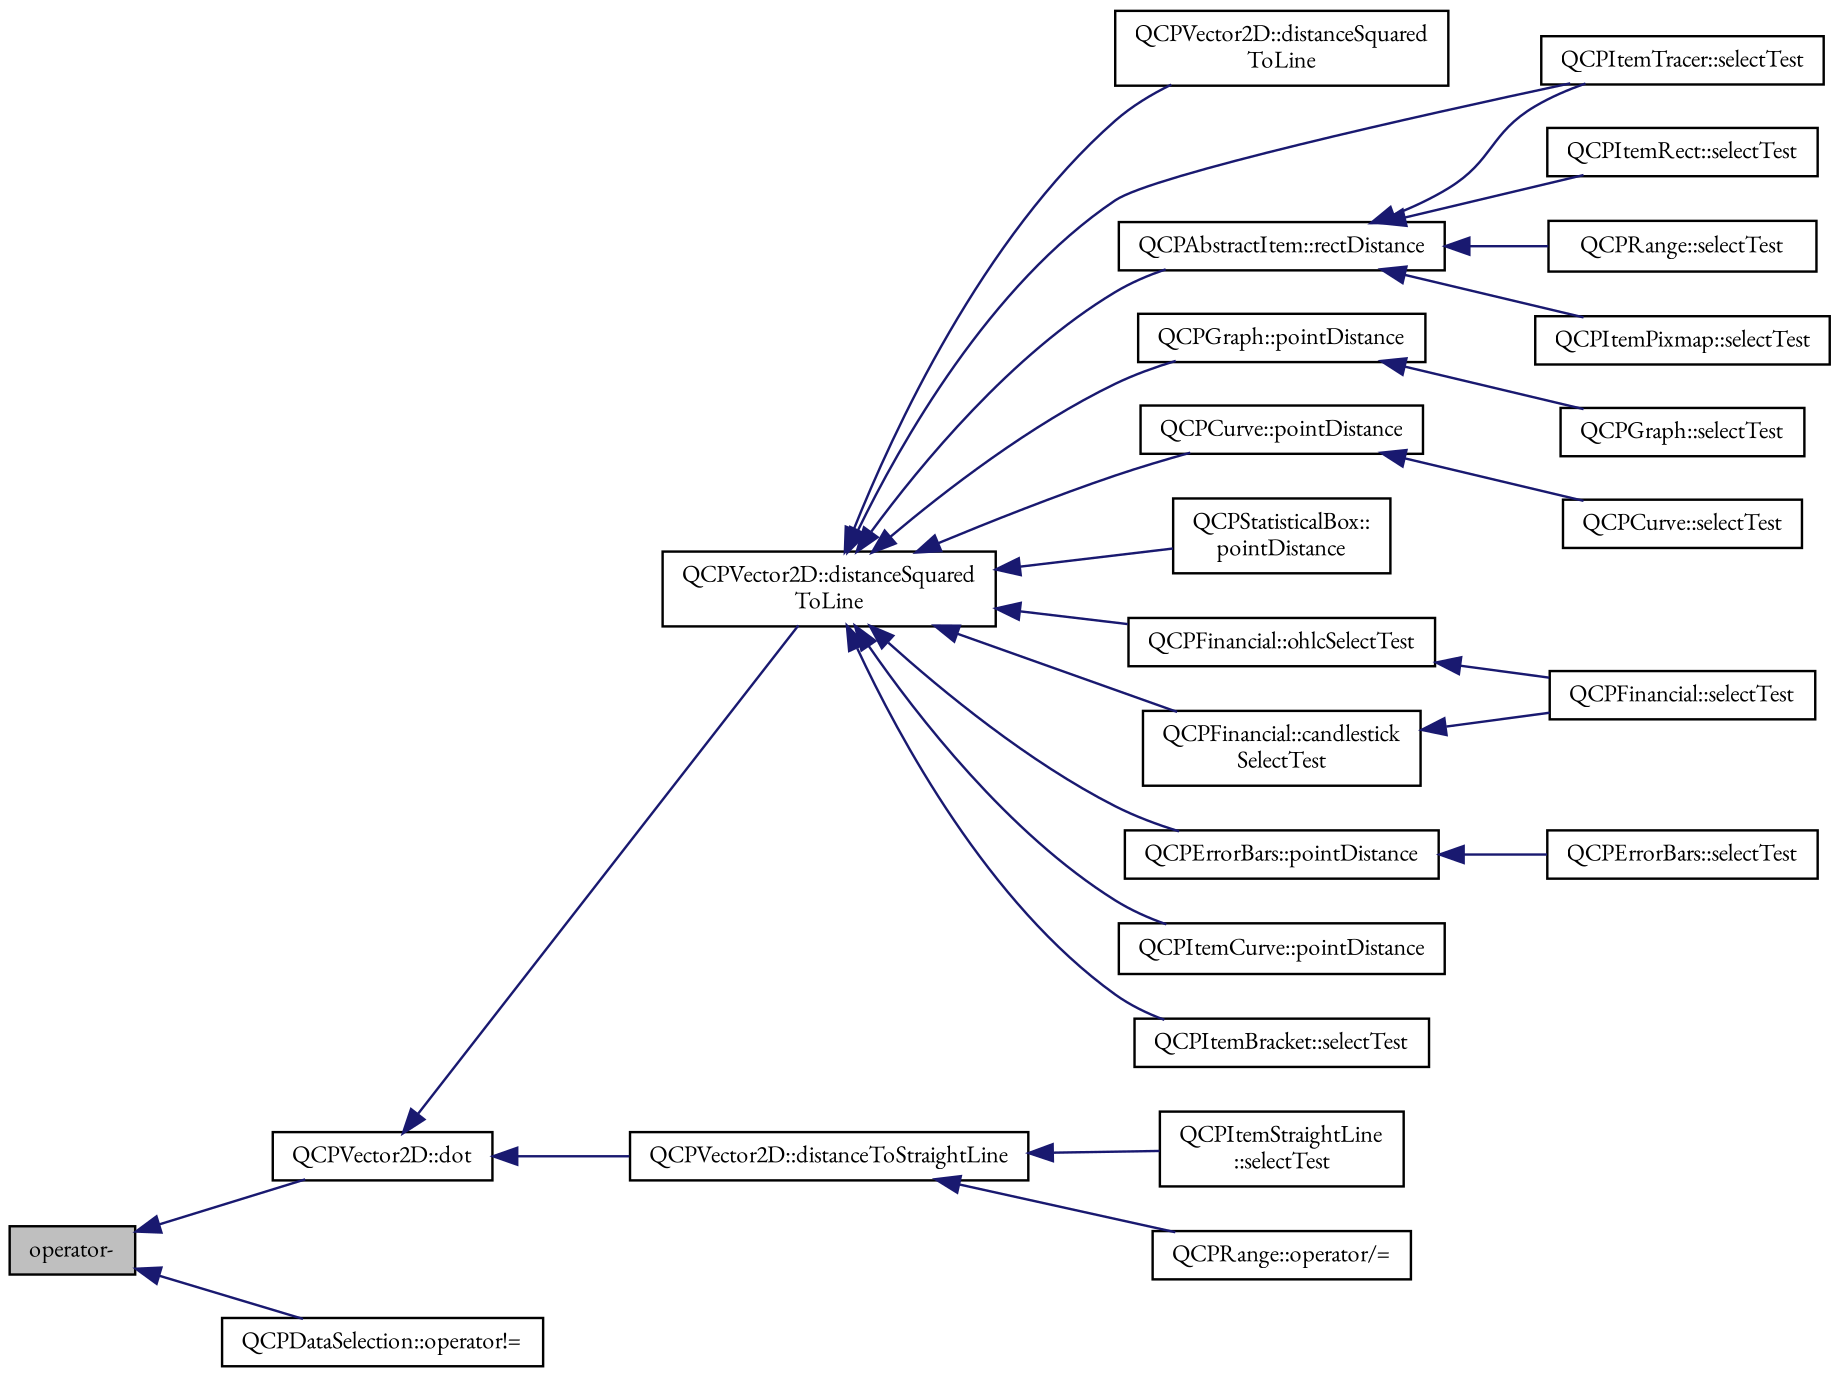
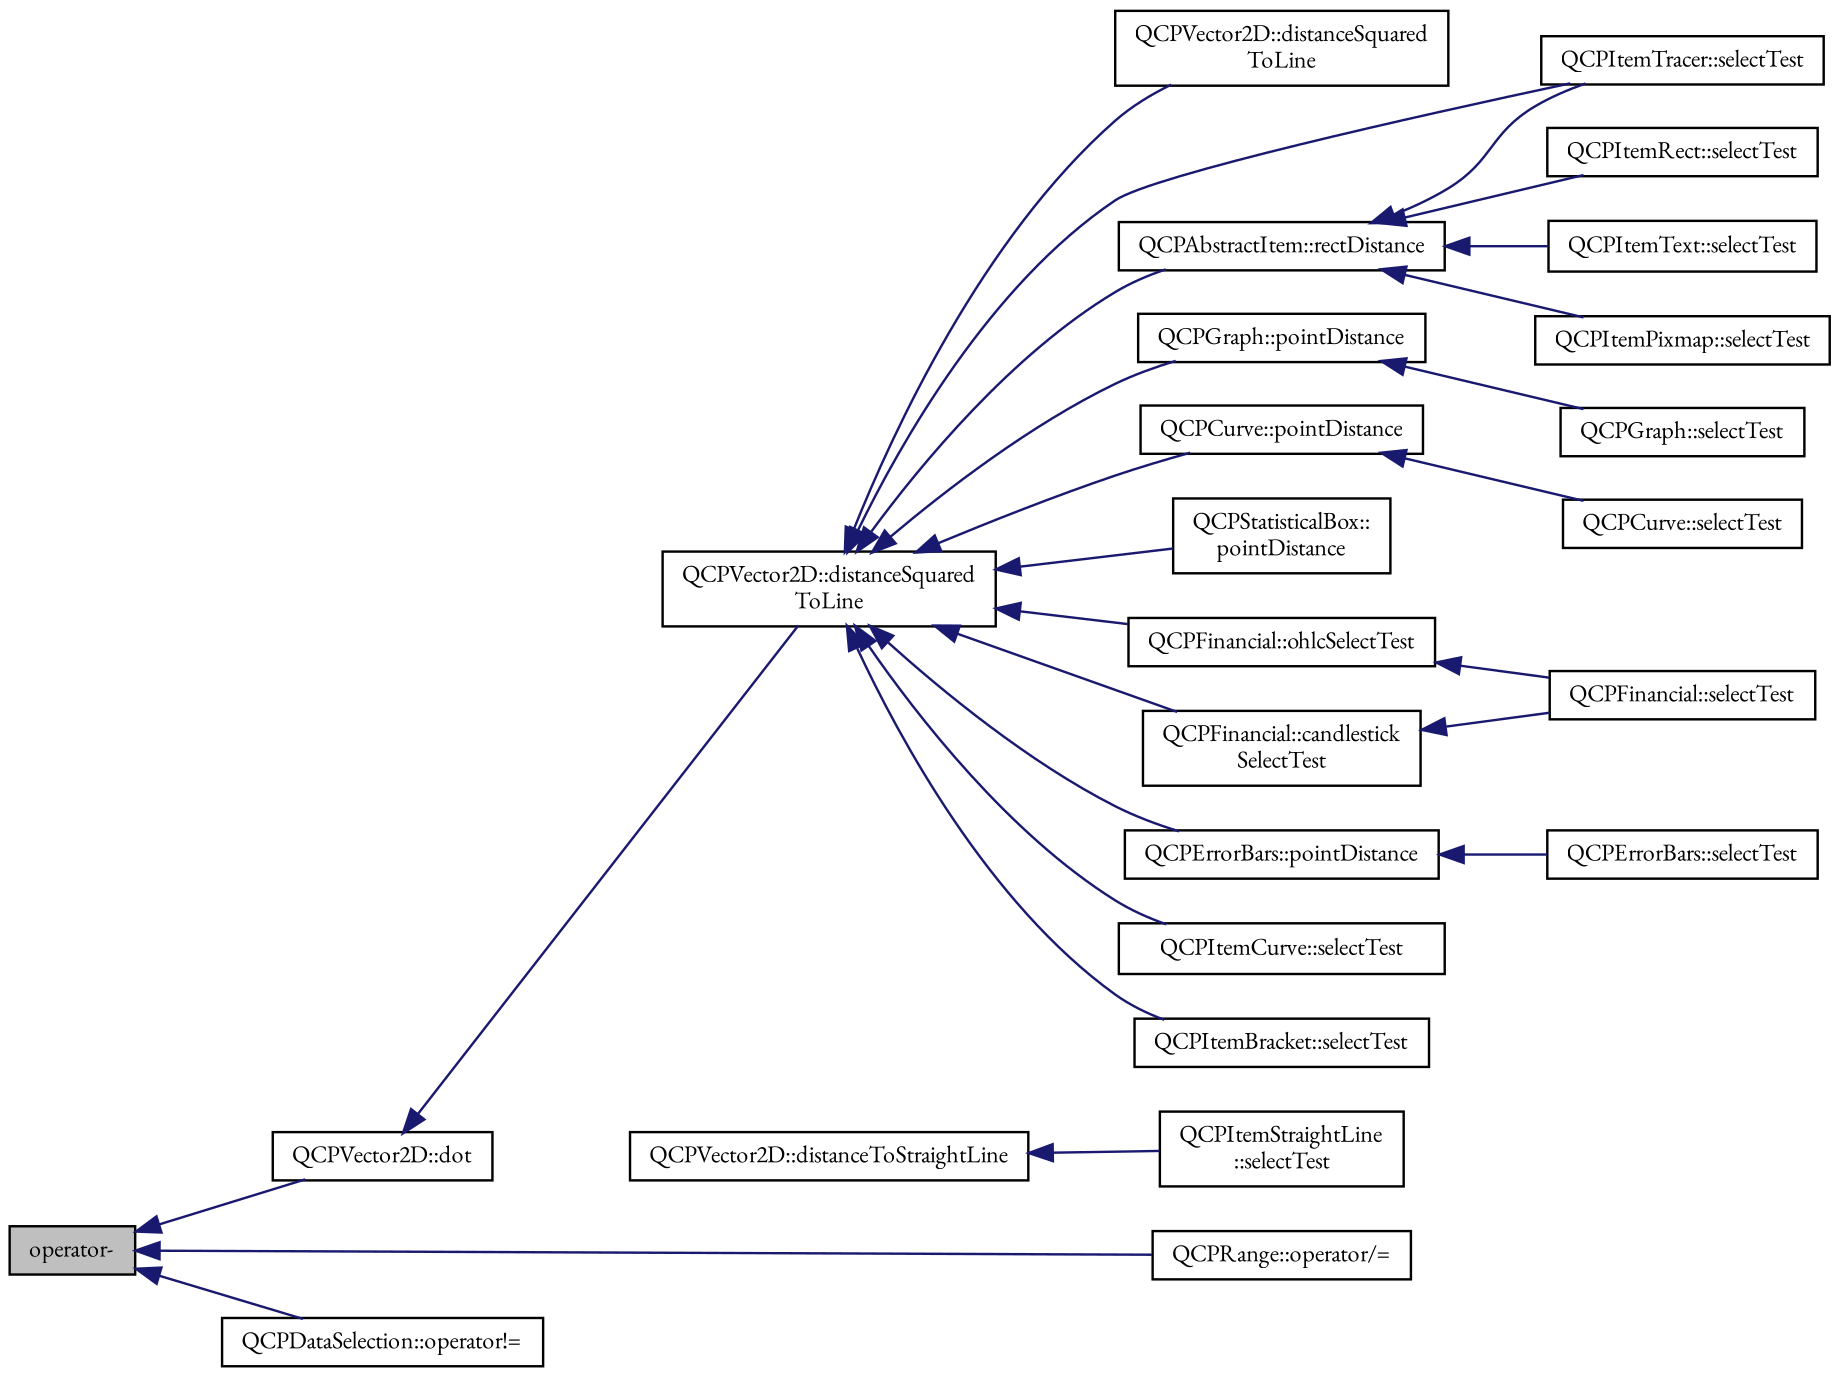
node "QCPRange::selectTest": label "QCPRange::selectTest" -> "QCPItemText::selectTest"
node "QCPItemCurve::pointDistance": label "QCPItemCurve::pointDistance" -> "QCPItemCurve::selectTest"
edge "QCPVector2D::distanceToStraightLine" -> "QCPVector2D::dot": removed
edge "QCPRange::operator/=" -> "QCPVector2D::distanceToStraightLine": now "QCPRange::operator/=" -> "operator-"
